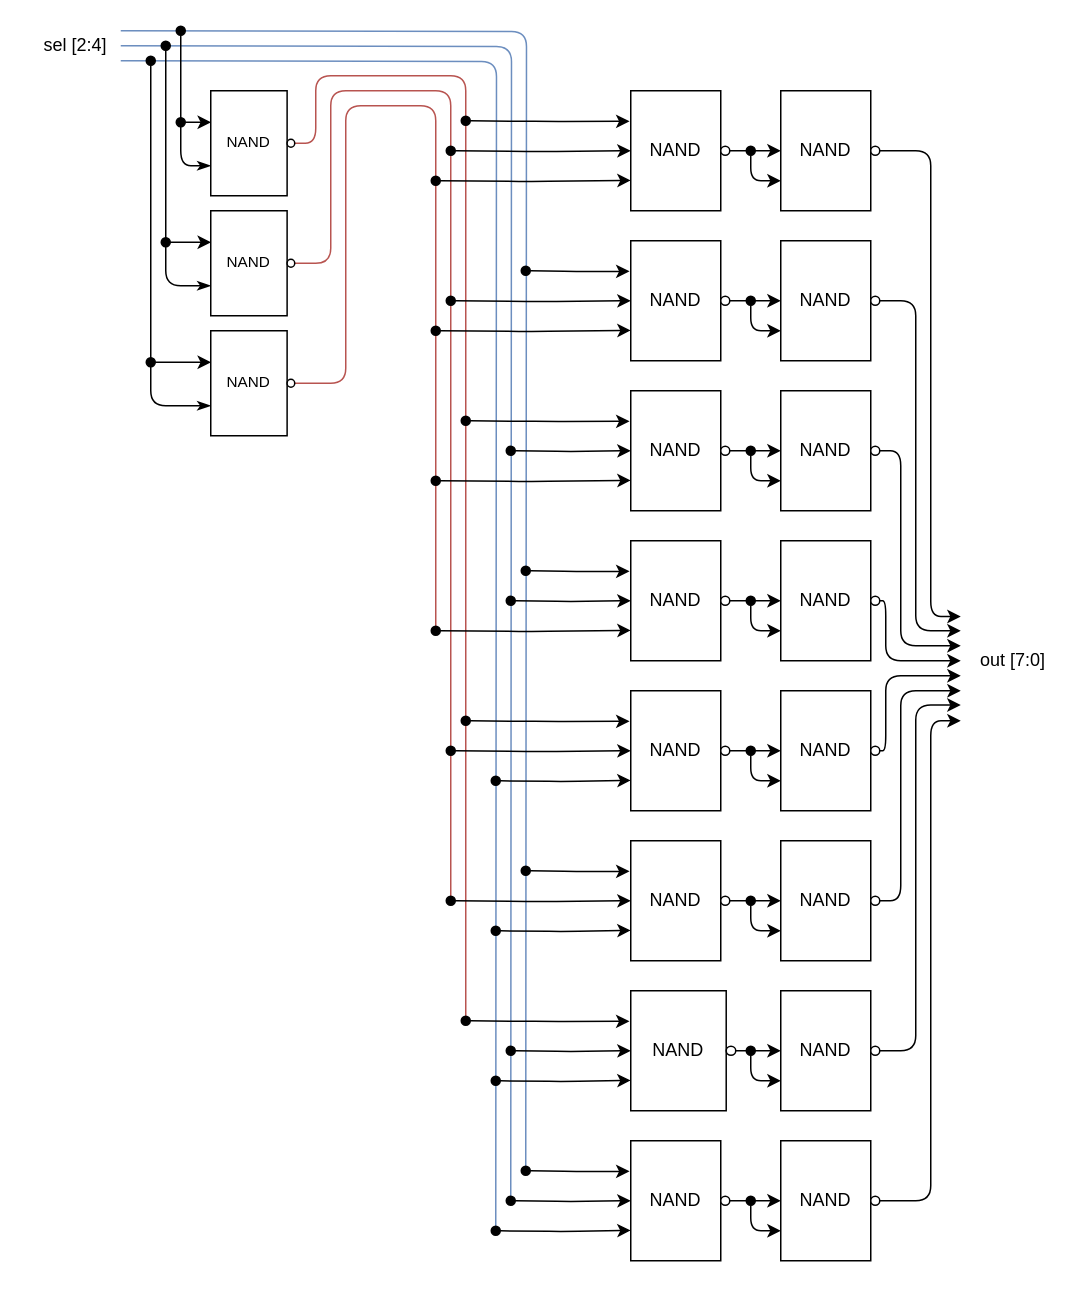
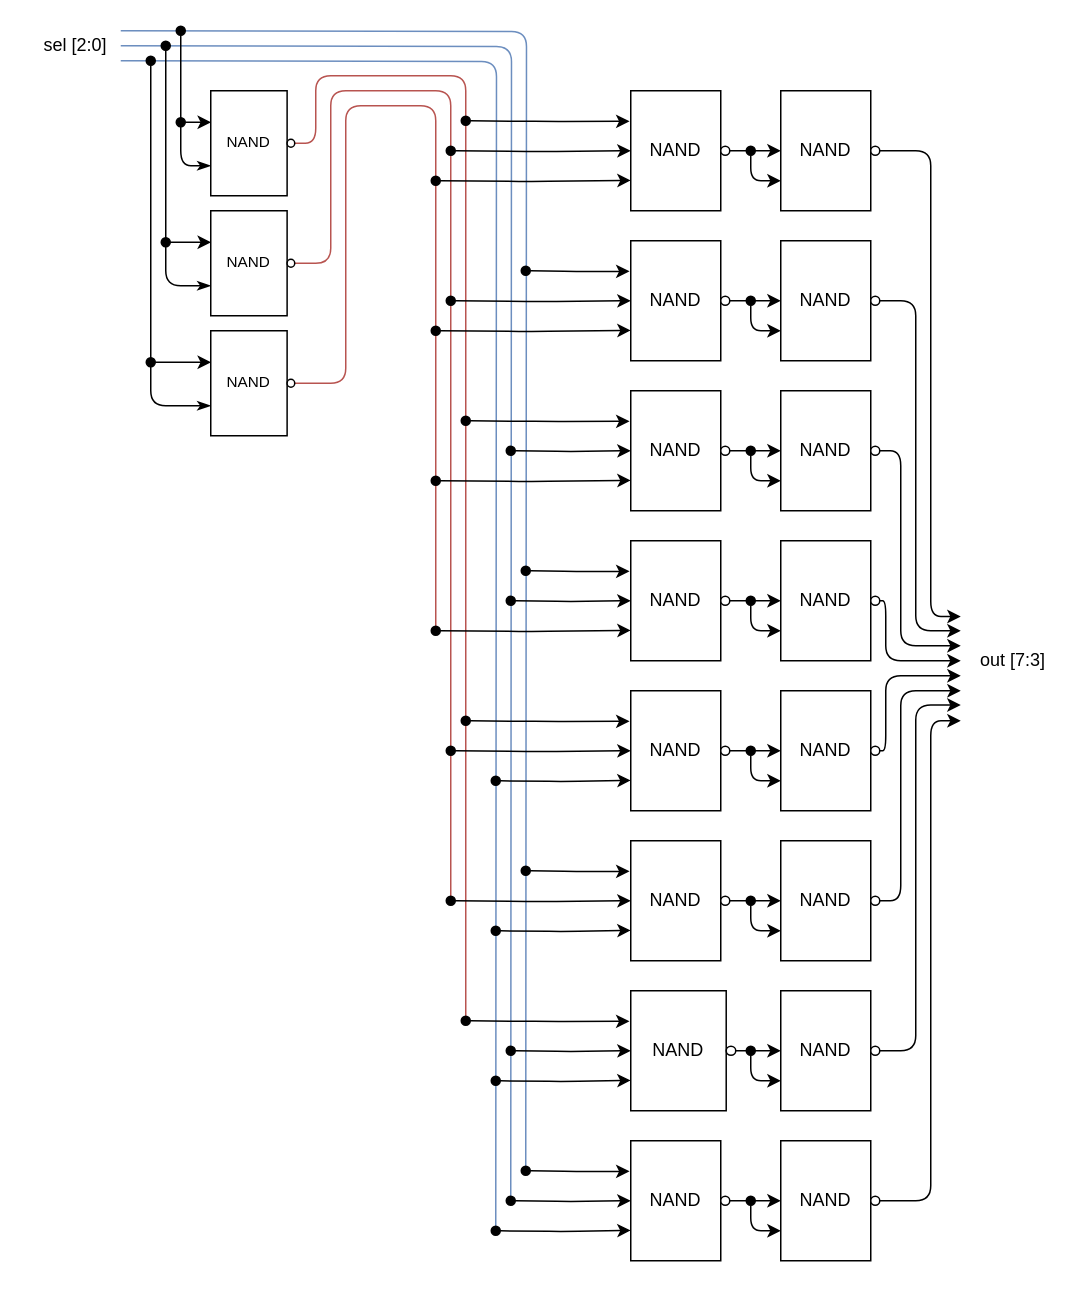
node "sel [2:4]": label "sel [2:4]" -> "sel [2:0]"
node "out [7:0]": label "out [7:0]" -> "out [7:3]"
